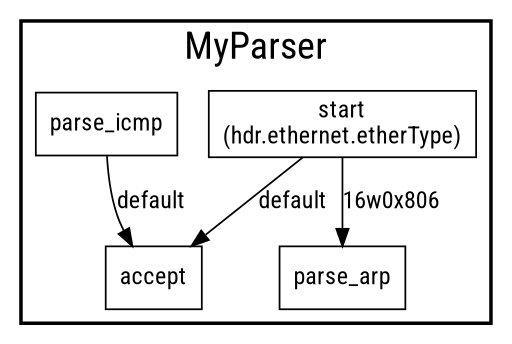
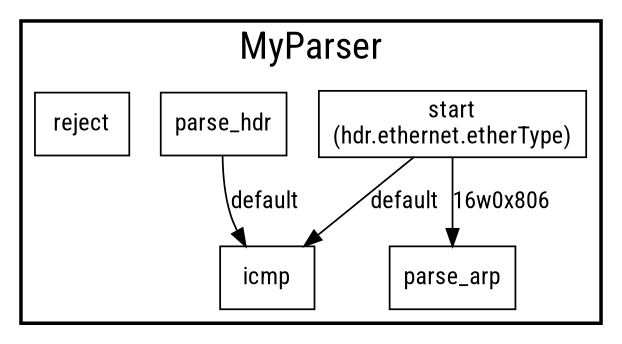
node "reject": added
node "parse_icmp": label "parse_icmp" -> "parse_hdr"
node "accept": label "accept" -> "icmp"
